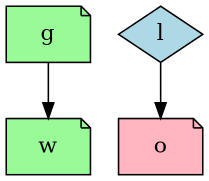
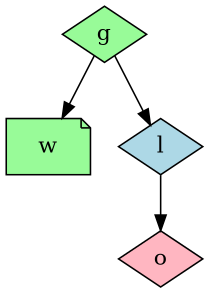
node "g": shape note -> diamond
edge "g" -> "l": added
node "o": shape note -> diamond
